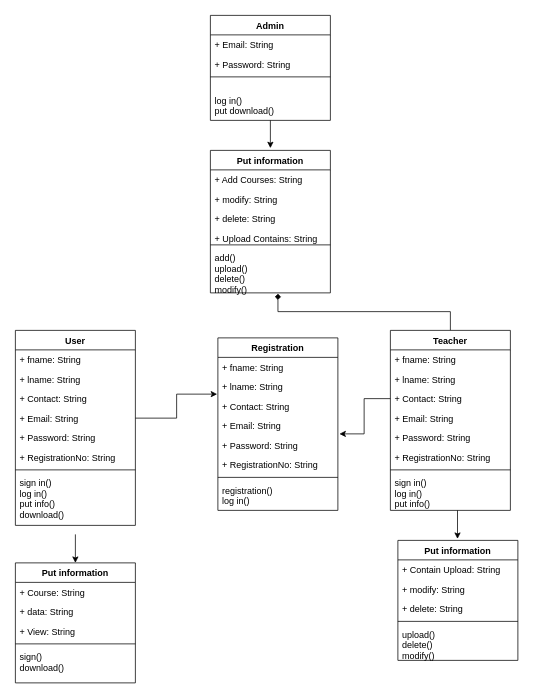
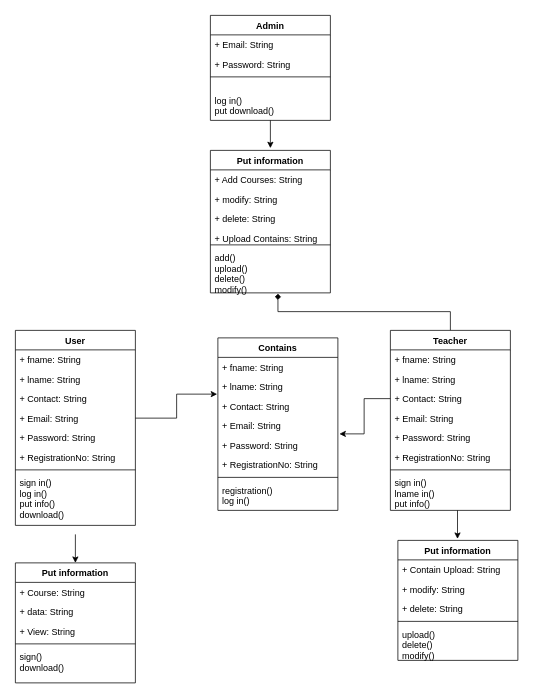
node "Registration": label "Registration" -> "Contains"
node "sign in() log in() put info()": label "sign in() log in() put info()" -> "sign in() lname in() put info()"
